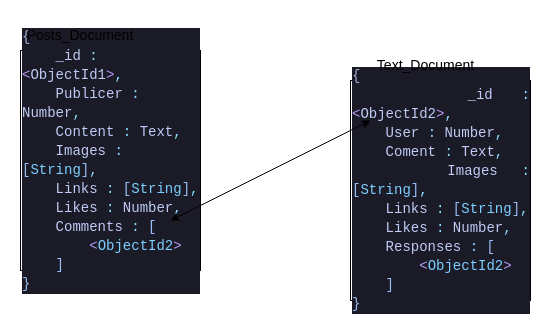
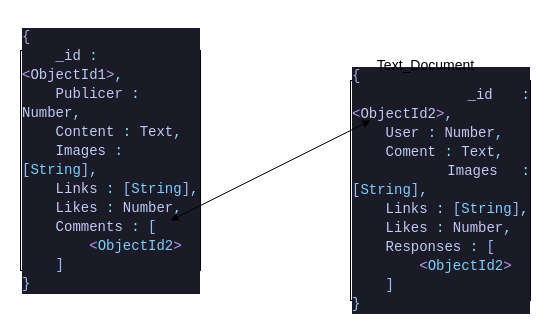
node "Posts_Document": removed
